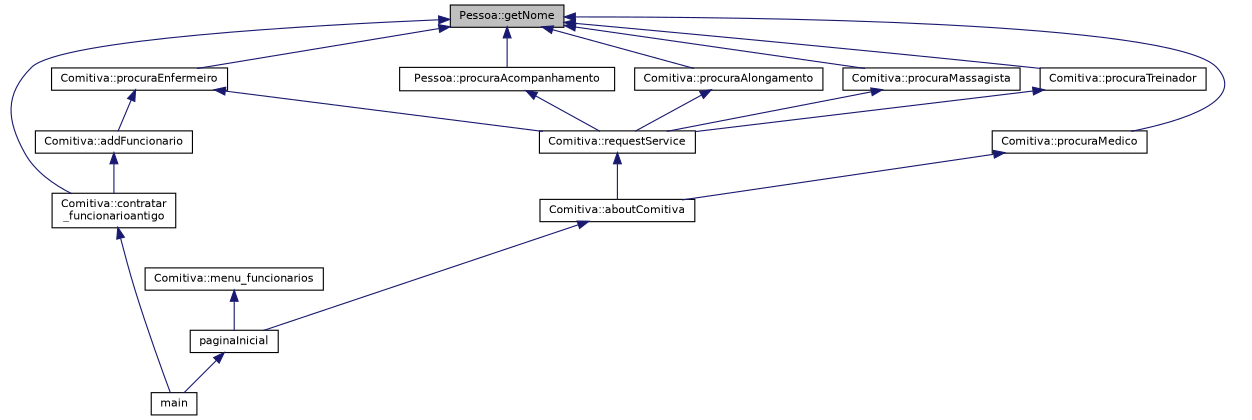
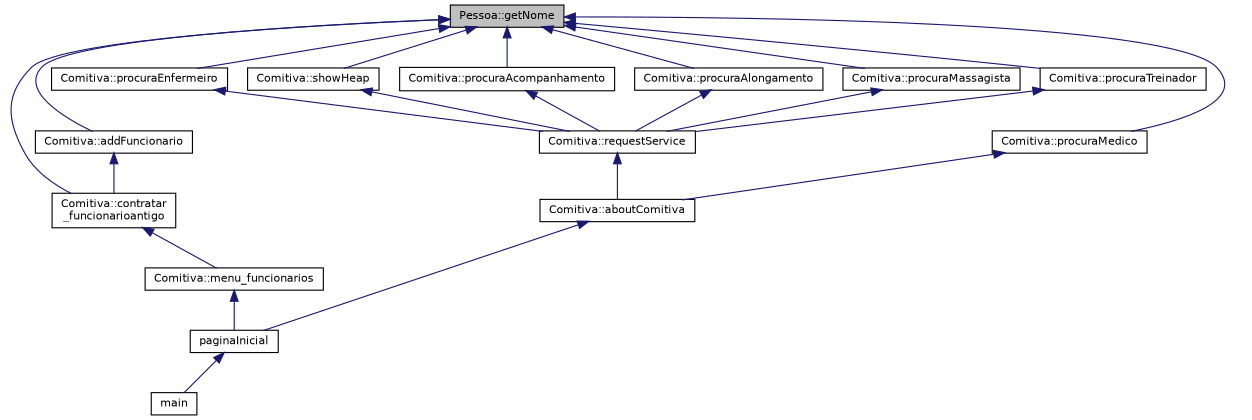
node "Comitiva::showHeap": added
node "Pessoa::procuraAcompanhamento": label "Pessoa::procuraAcompanhamento" -> "Comitiva::procuraAcompanhamento"
edge "Comitiva::addFuncionario" -> "Comitiva::procuraEnfermeiro": now "Comitiva::addFuncionario" -> "Pessoa::getNome"
edge "main" -> "Comitiva::contratar _funcionarioantigo": now "Comitiva::menu_funcionarios" -> "Comitiva::contratar _funcionarioantigo"
